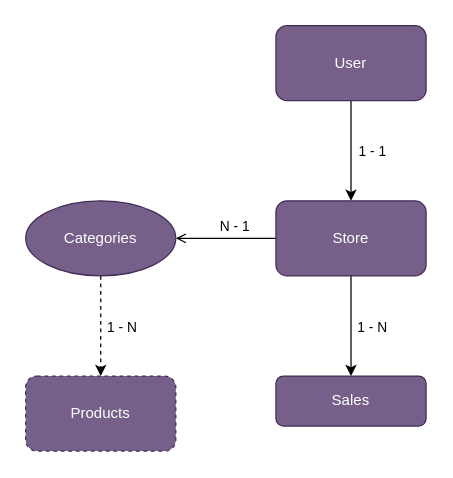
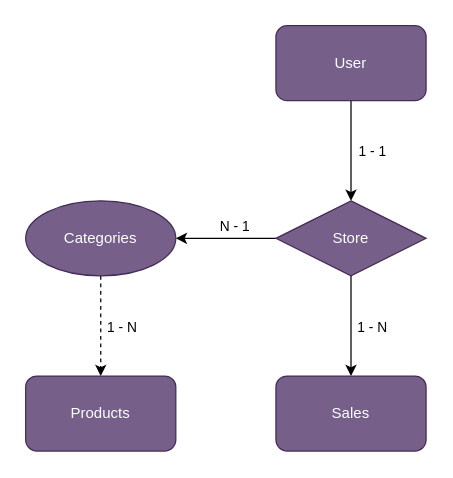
edge "Store" -> "Categories": arrowhead open -> classic
node "Store": shape rounded rectangle -> diamond
node "Sales": size 150x50 -> 150x75
node "Products": style dashed -> solid
